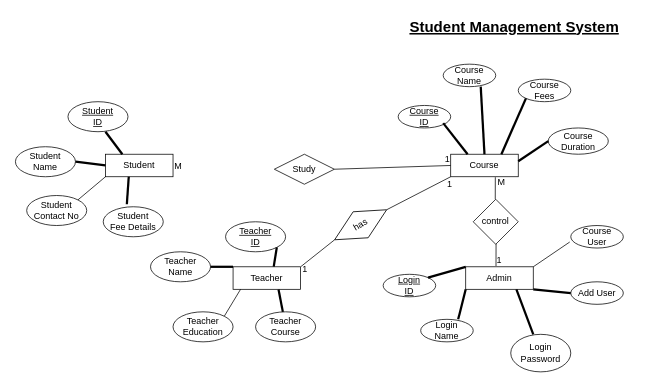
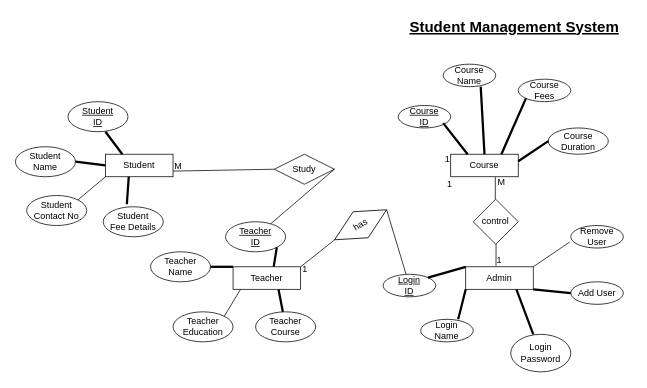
edge "Course" -- "Study": now "Teacher ID" -- "Study"
edge "Student" -- "Study": added
edge "Course" -- "has": now "Login ID" -- "has"
node "Course User": label "Course User" -> "Remove User"
